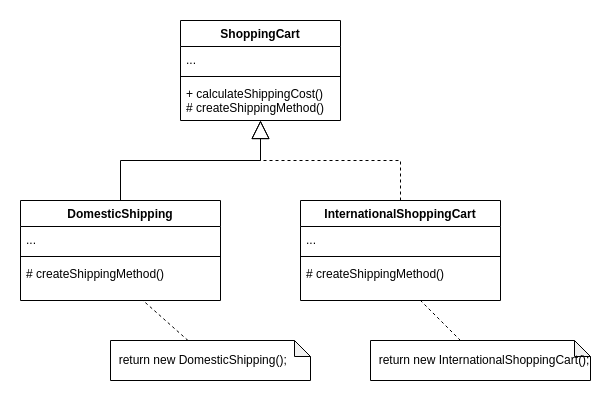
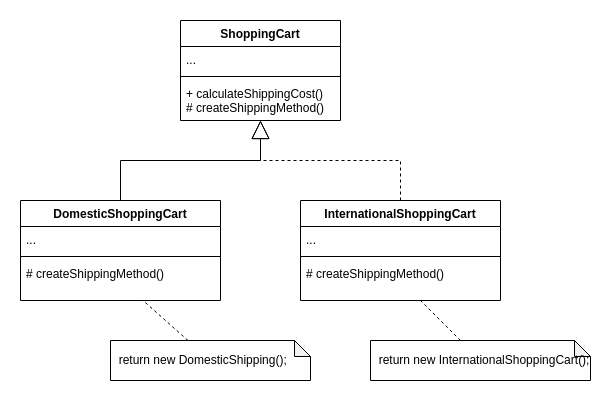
node "DomesticShipping": label "DomesticShipping" -> "DomesticShoppingCart"
